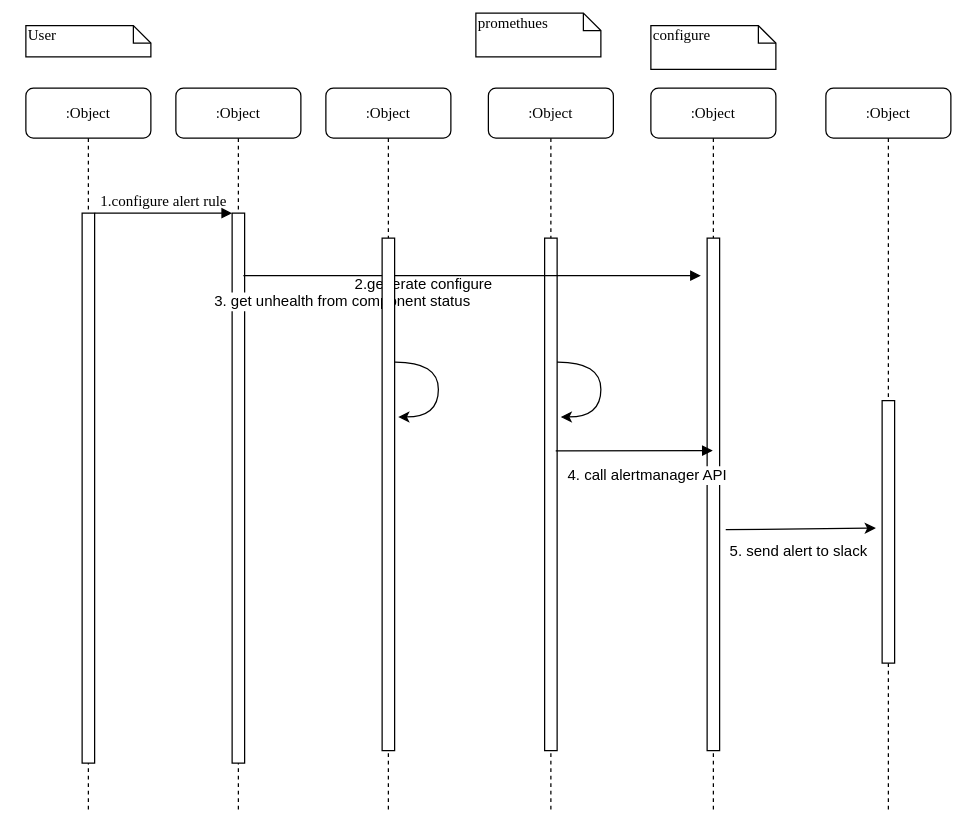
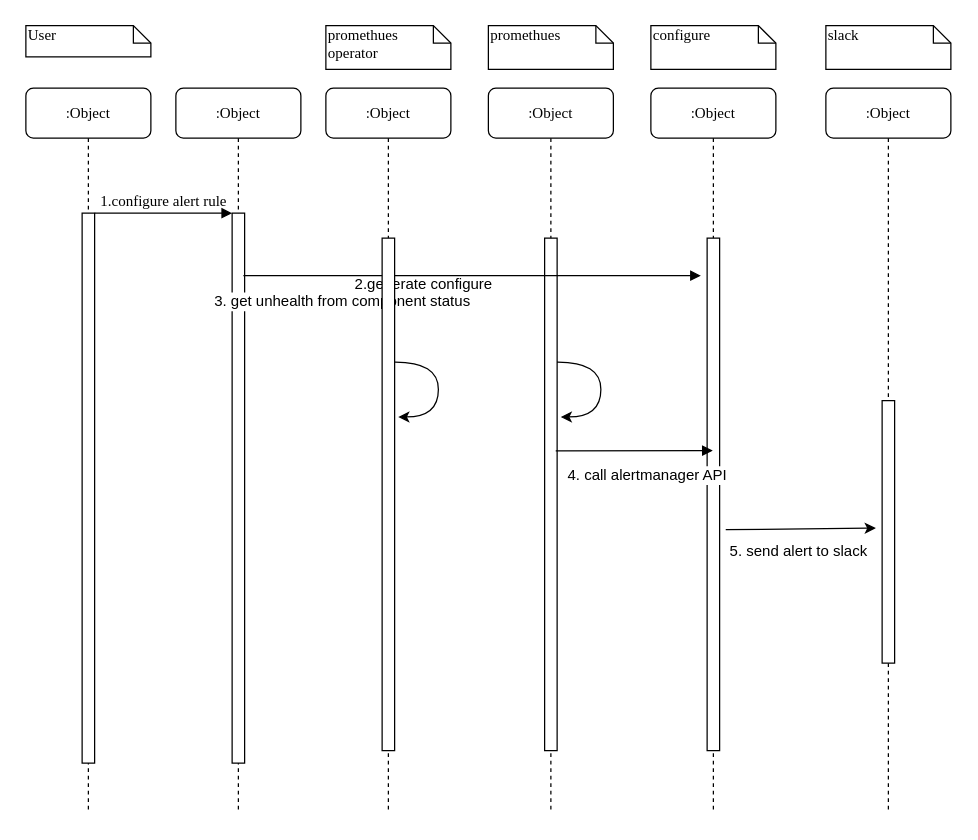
node "promethues": moved (538, 35) -> (551, 48)
node "promethues operator": added
node "slack": added
